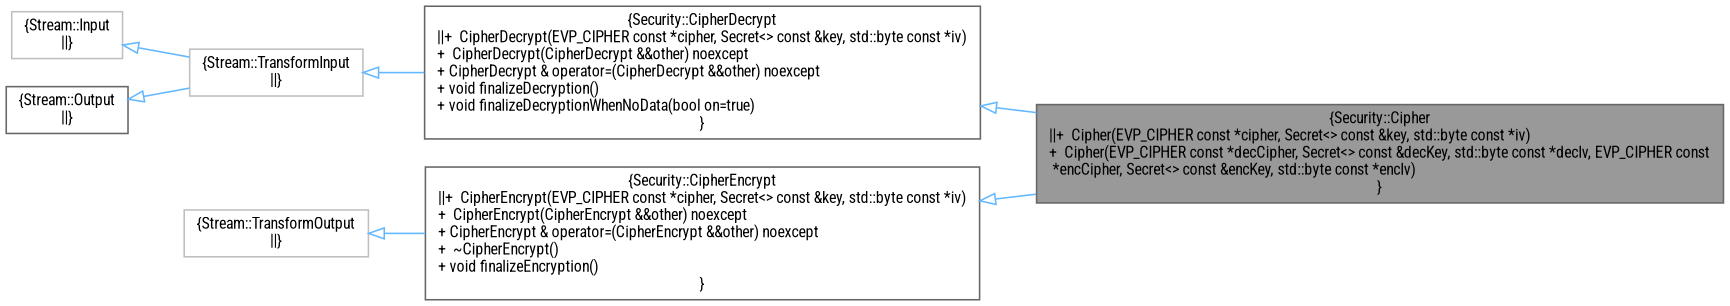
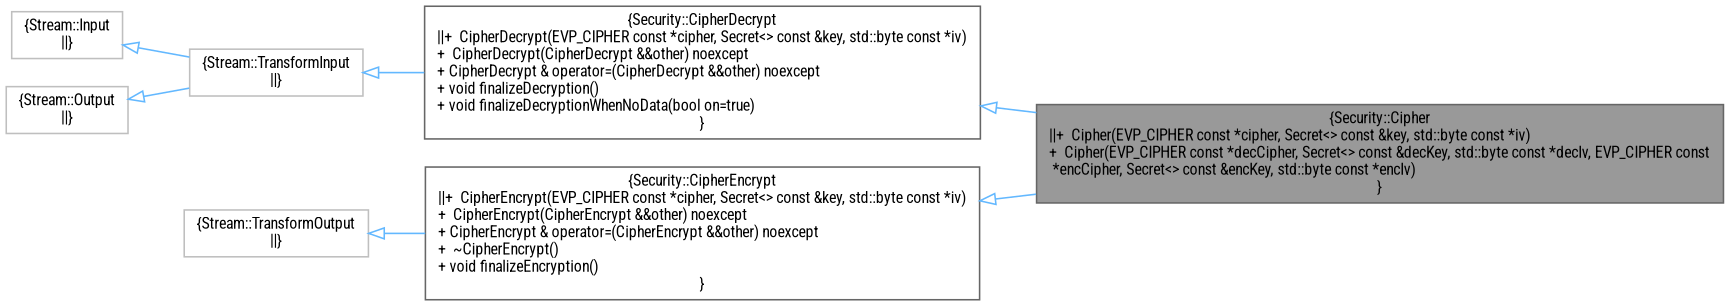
node "{Stream::Output ||}": color gray40 -> grey75
